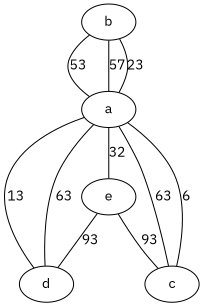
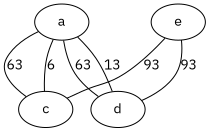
node "b": removed
edge "a" -- "e": removed, label "32"
